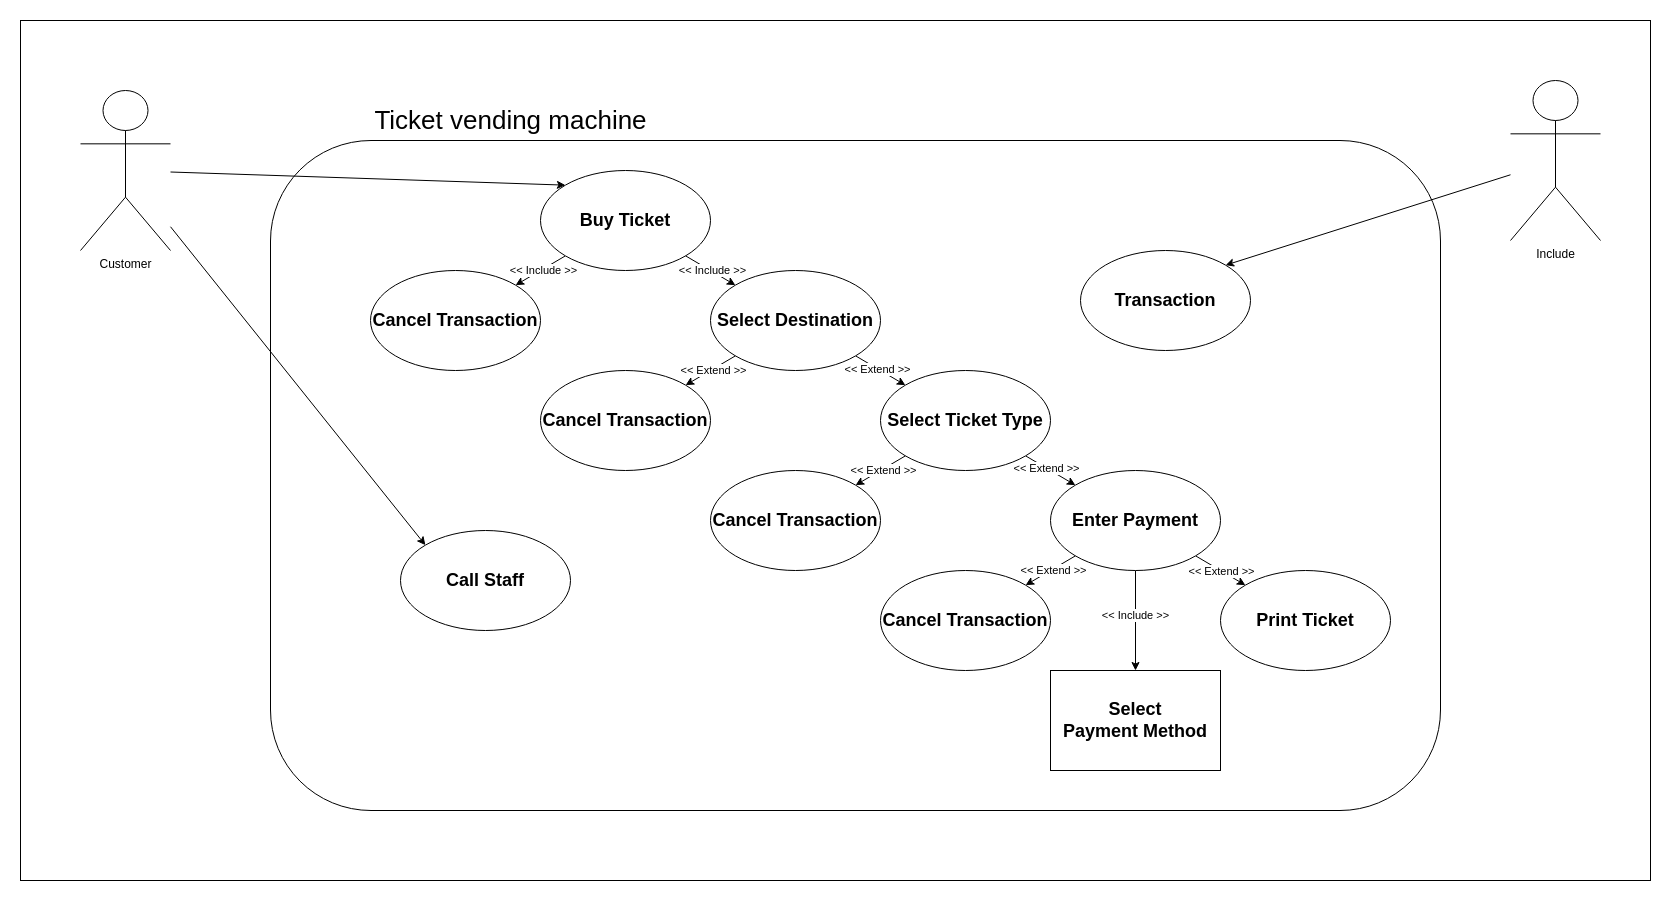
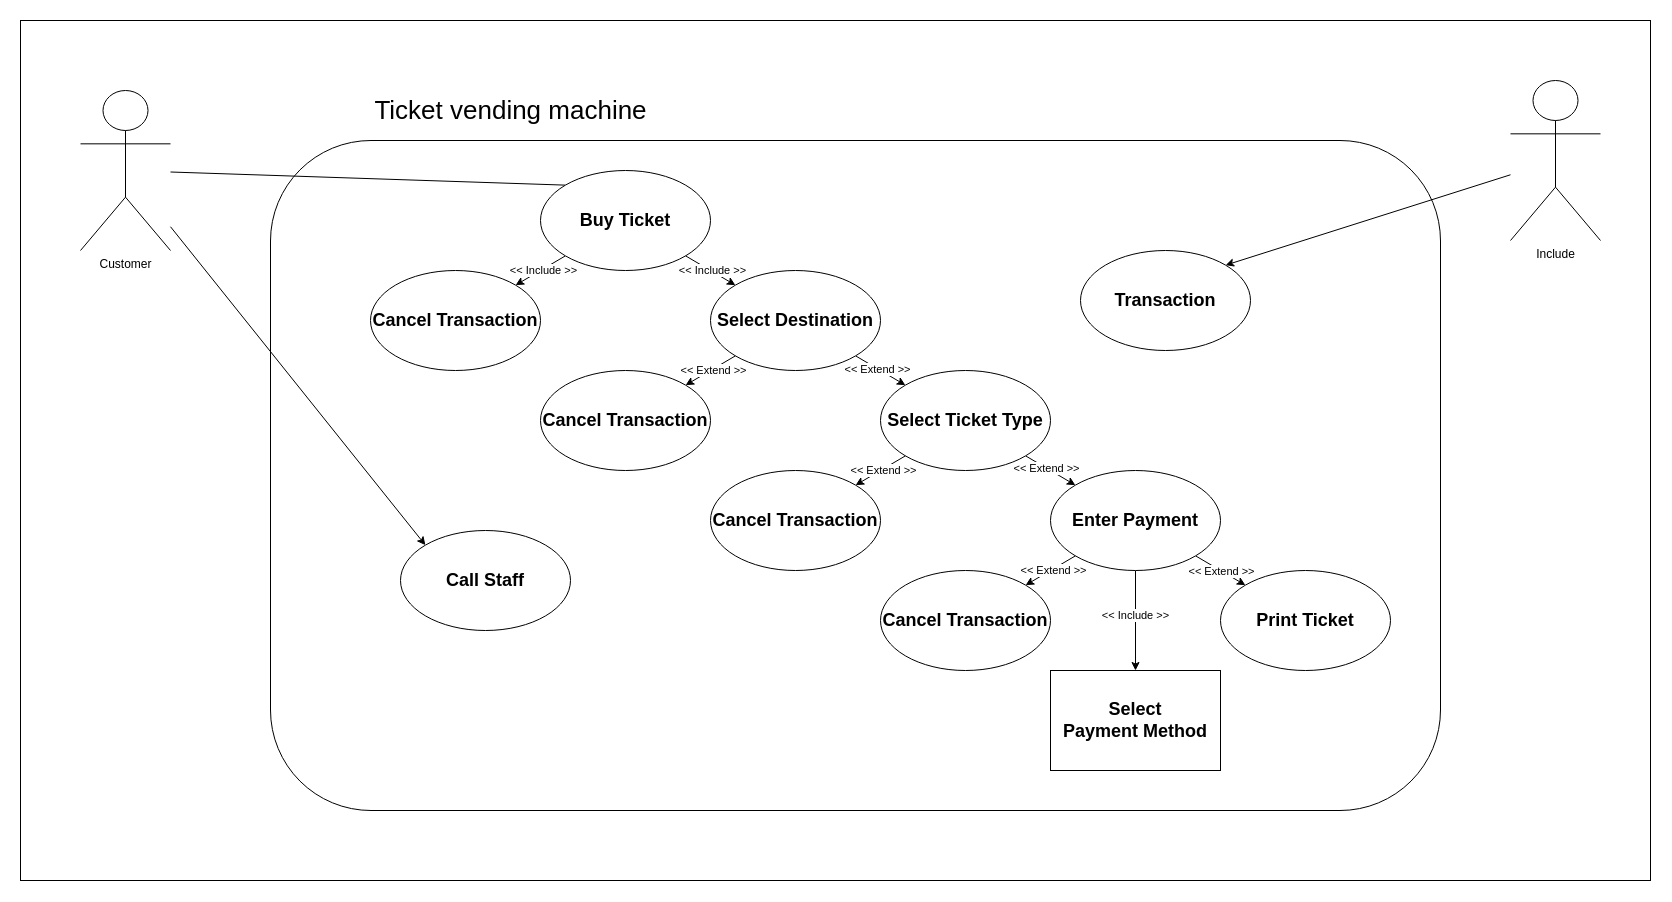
node "Ticket vending machine": moved (511, 121) -> (511, 111)
edge "Customer" -> "Buy Ticket": arrowhead classic -> none
